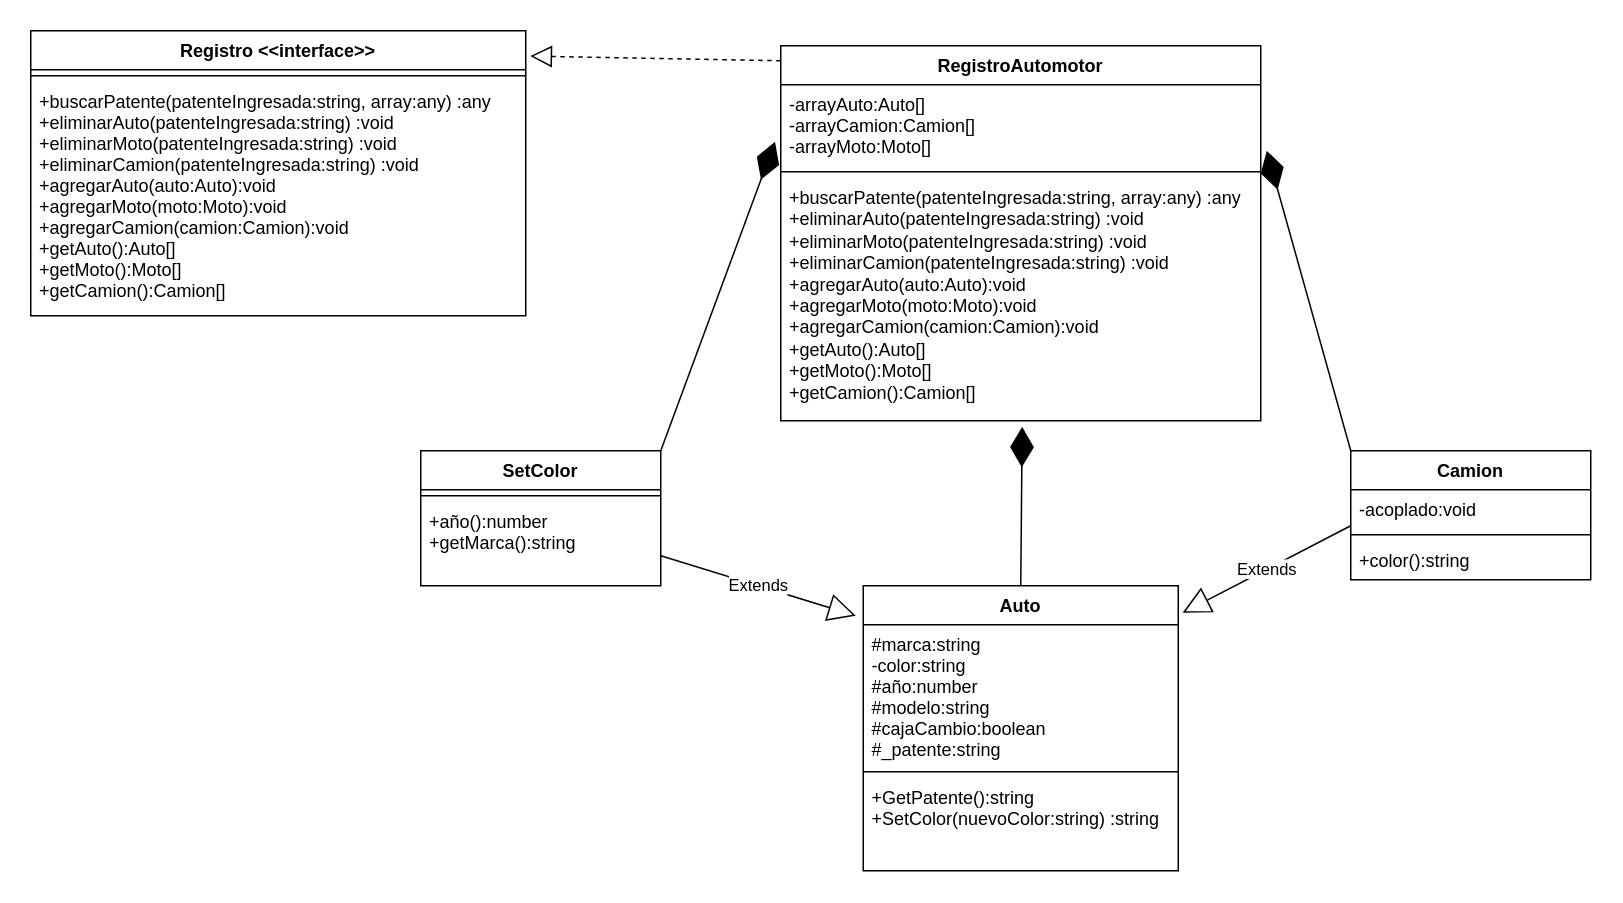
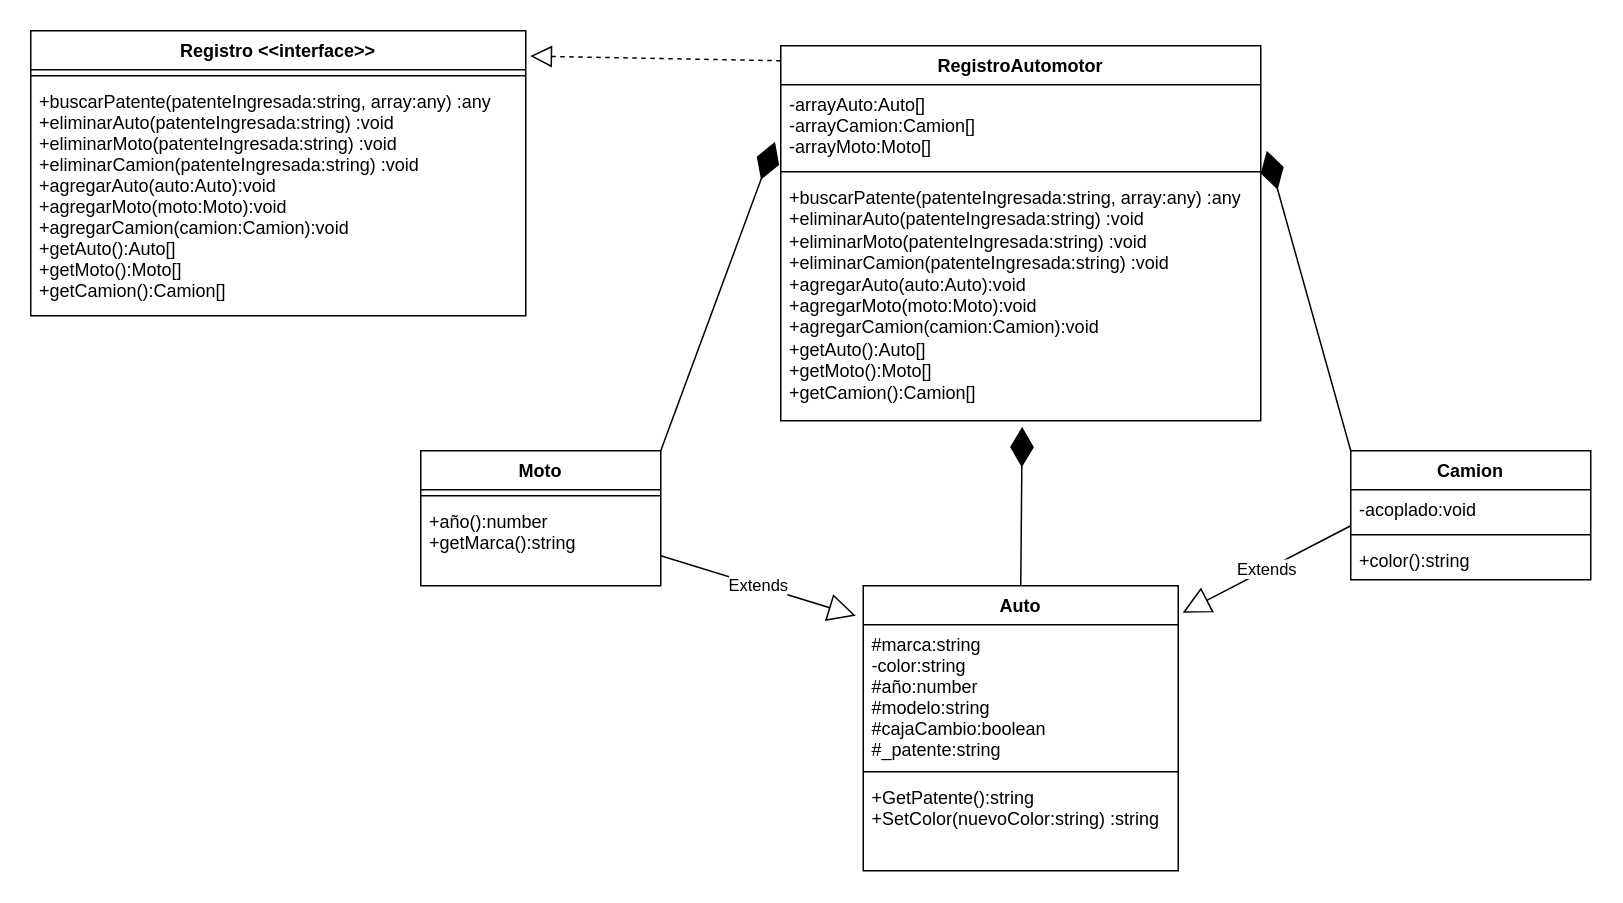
node "SetColor": label "SetColor" -> "Moto"
